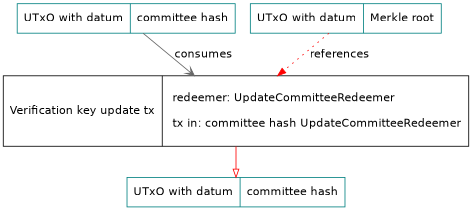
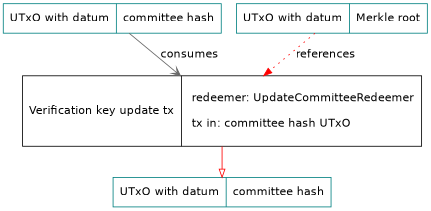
node "Verification key update tx": text "tx in: committee hash UpdateCommitteeRedeemer" -> "tx in: committee hash UTxO"
